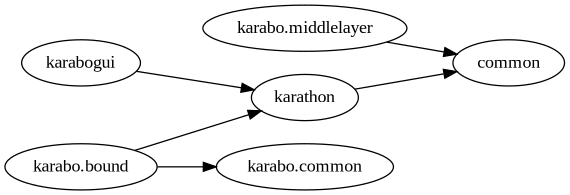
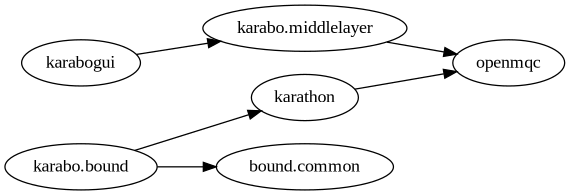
node "common": label "common" -> "openmqc"
edge "karabogui" -> "karathon": now "karabogui" -> "karabo.middlelayer"
node "karabo.common": label "karabo.common" -> "bound.common"
